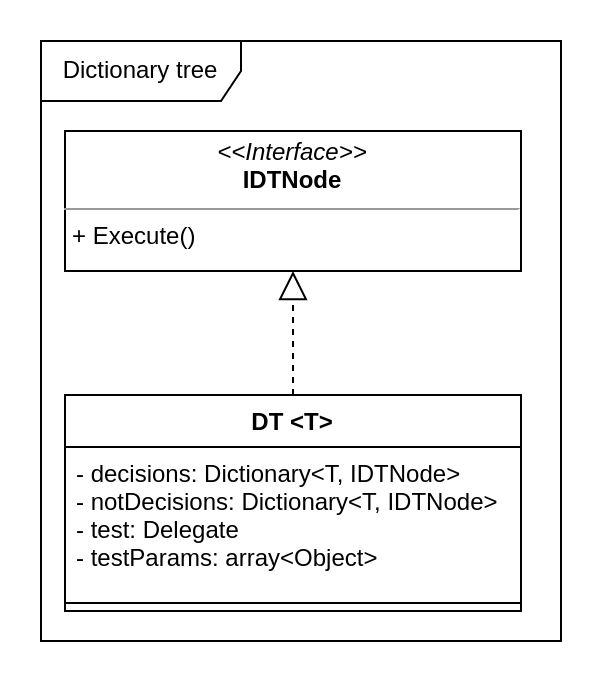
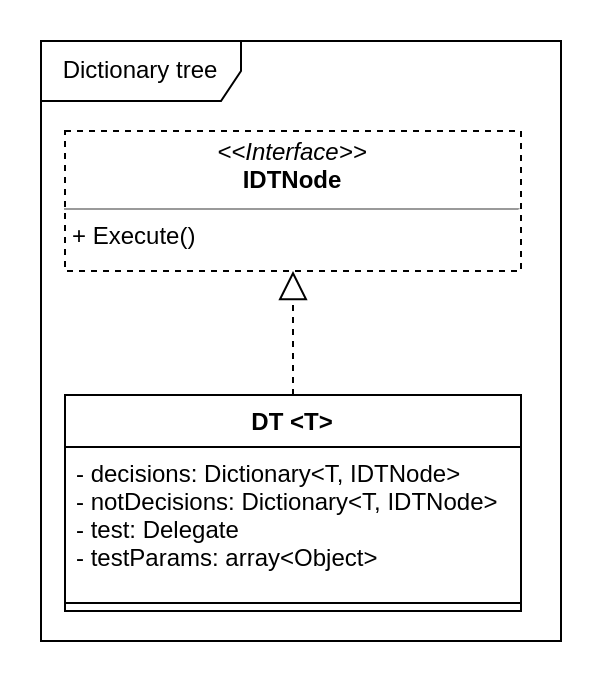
node "<<Interface>> IDTNode + Execute()": style solid -> dashed
